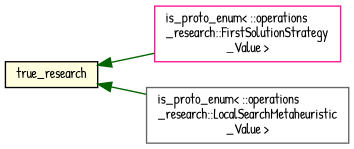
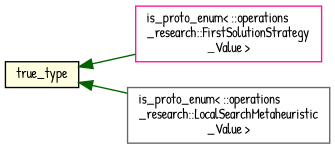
node "true_research": label "true_research" -> "true_type"
